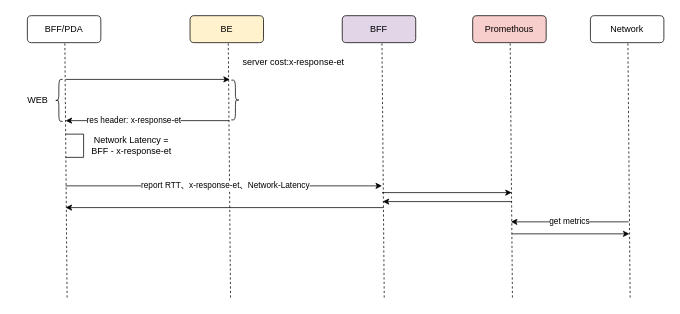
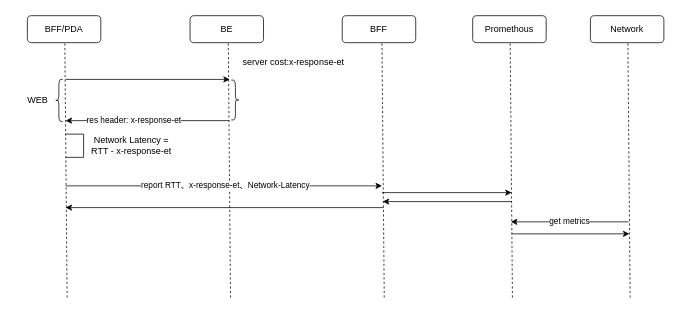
node "BE": fillcolor #fff2cc -> #ffffff
node "BFF": fillcolor #e1d5e7 -> #ffffff
node "Promethous": fillcolor #f8cecc -> #ffffff
node "Network Latency = BFF - x-response-et": label "Network Latency = BFF - x-response-et" -> "Network Latency = RTT - x-response-et"
